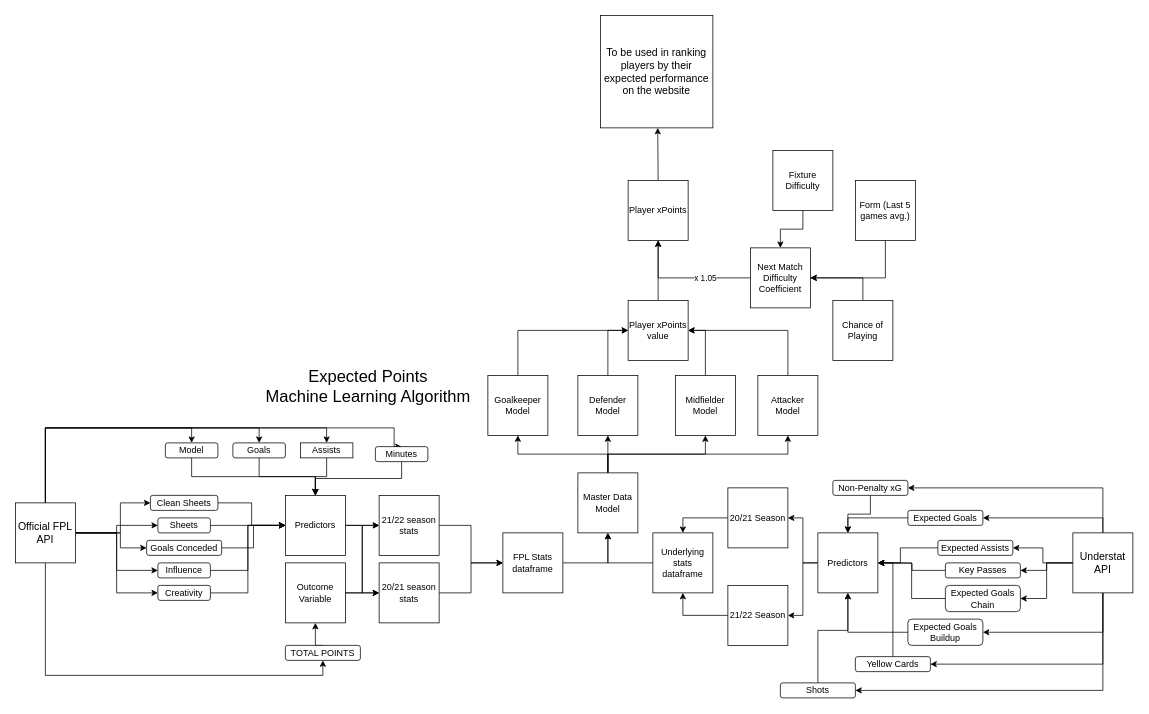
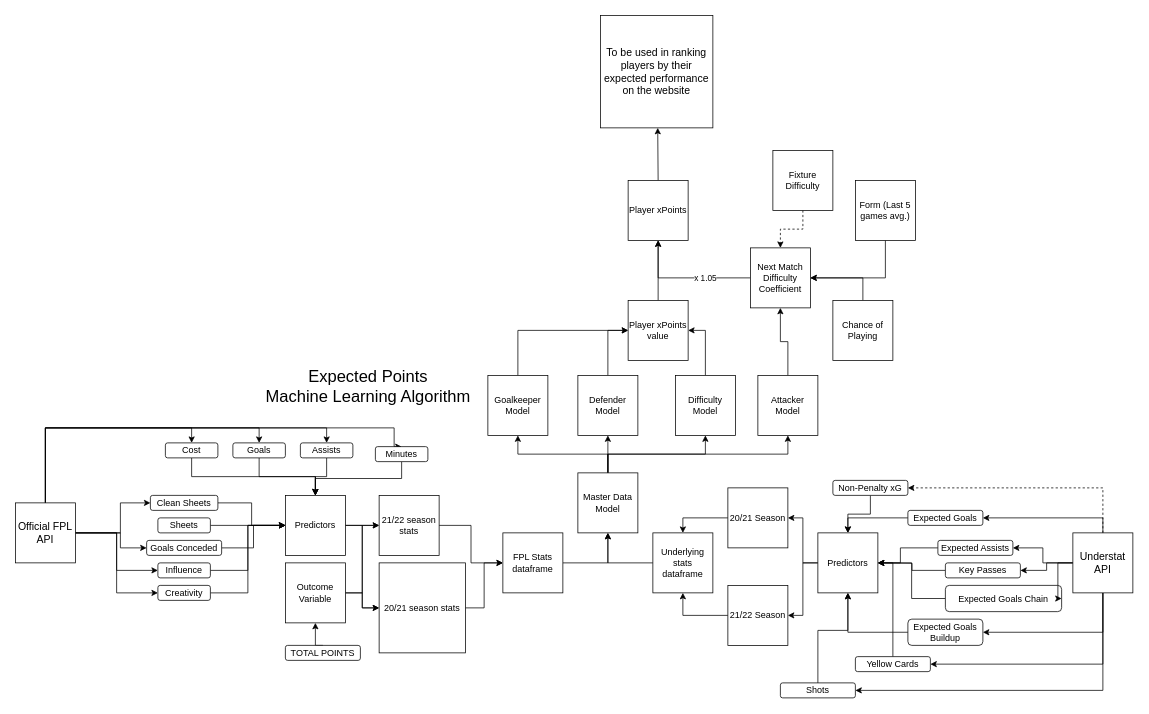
edge "Fixture Difficulty" -> "Next Match Difficulty Coefficient": style solid -> dashed
edge "Attacker Model" -> "Player xPoints value": now "Attacker Model" -> "Next Match Difficulty Coefficient"
node "Midfielder Model": label "Midfielder Model" -> "Difficulty Model"
node "Model": label "Model" -> "Cost"
node "Assists": shape rectangle -> rounded rectangle
edge "Understat API" -> "Non-Penalty xG": style solid -> dashed
edge "Official FPL API" -> "Sheets": removed
node "20/21 season stats": size 60x60 -> 86x90
node "Expected Goals Chain": size 75x26 -> 116x26
edge "Official FPL API" -> "TOTAL POINTS": removed
